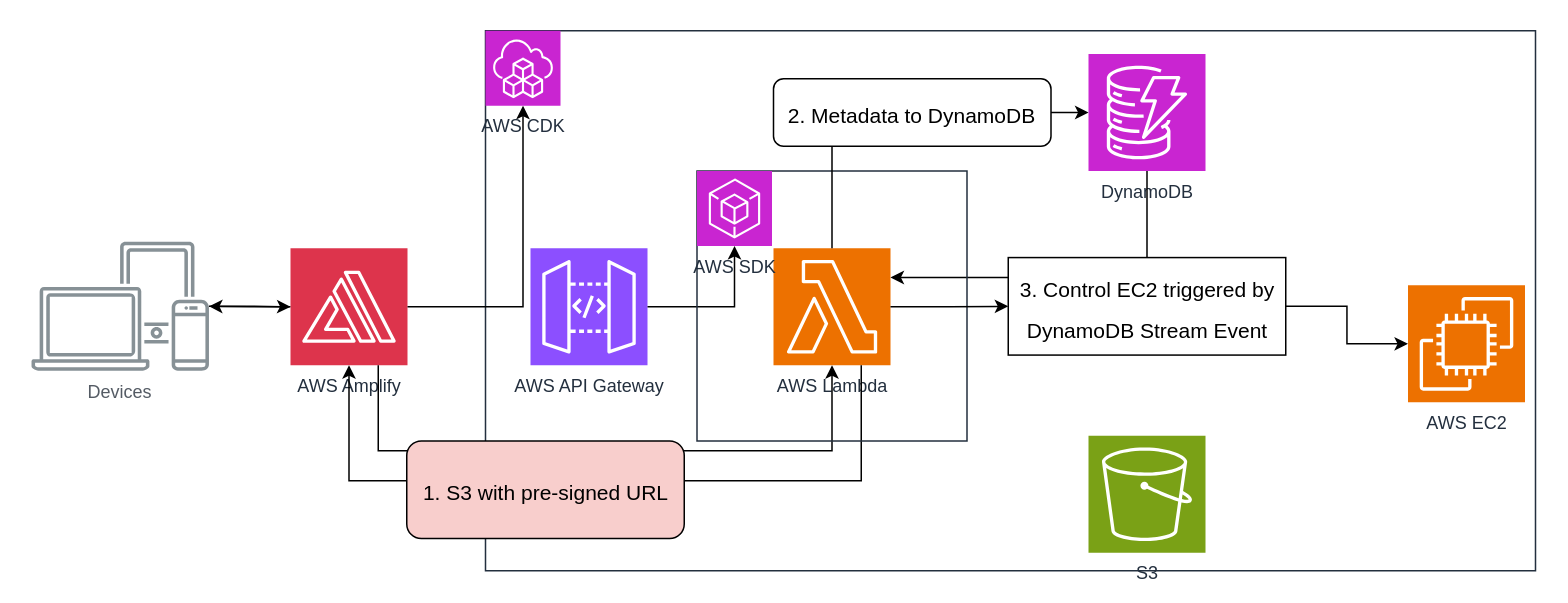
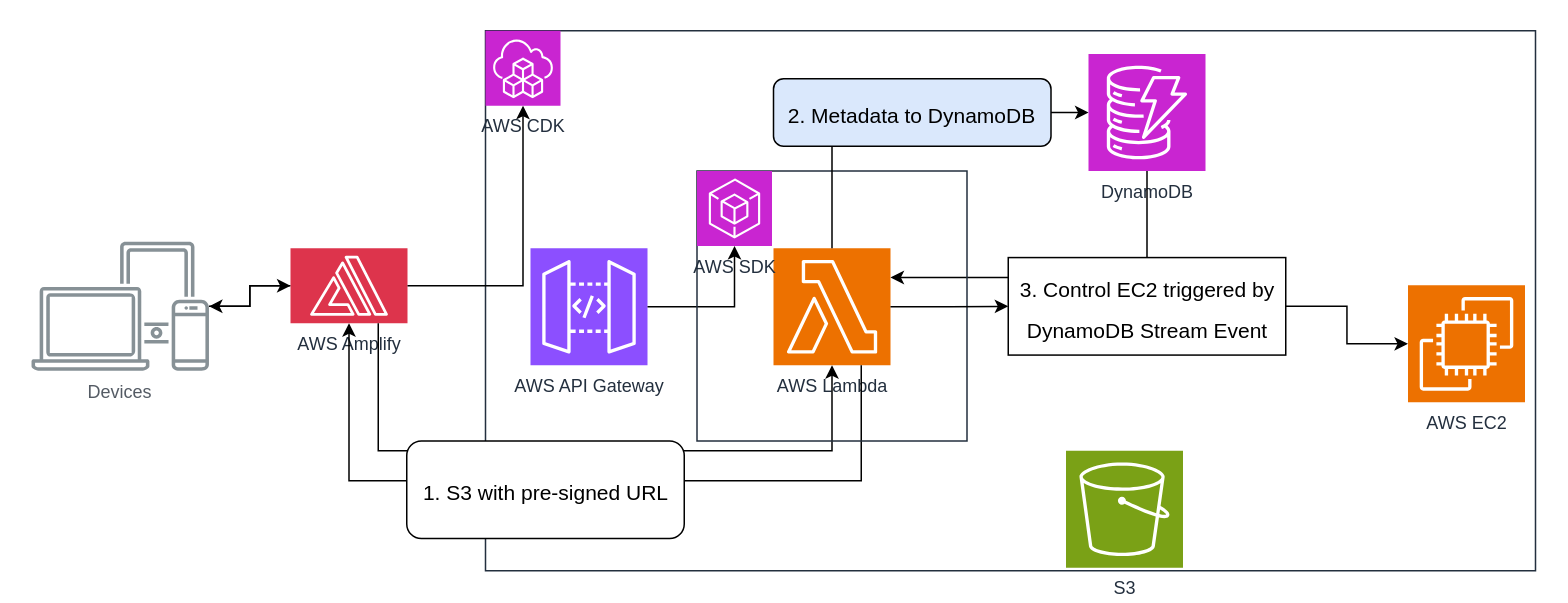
node "2. Metadata to DynamoDB": fillcolor #ffffff -> #dae8fc
node "AWS Amplify": size 117x117 -> 117x75
node "1. S3 with pre-signed URL": fillcolor #f8cecc -> #ffffff
node "S3": moved (1147, 494) -> (1124, 509)
